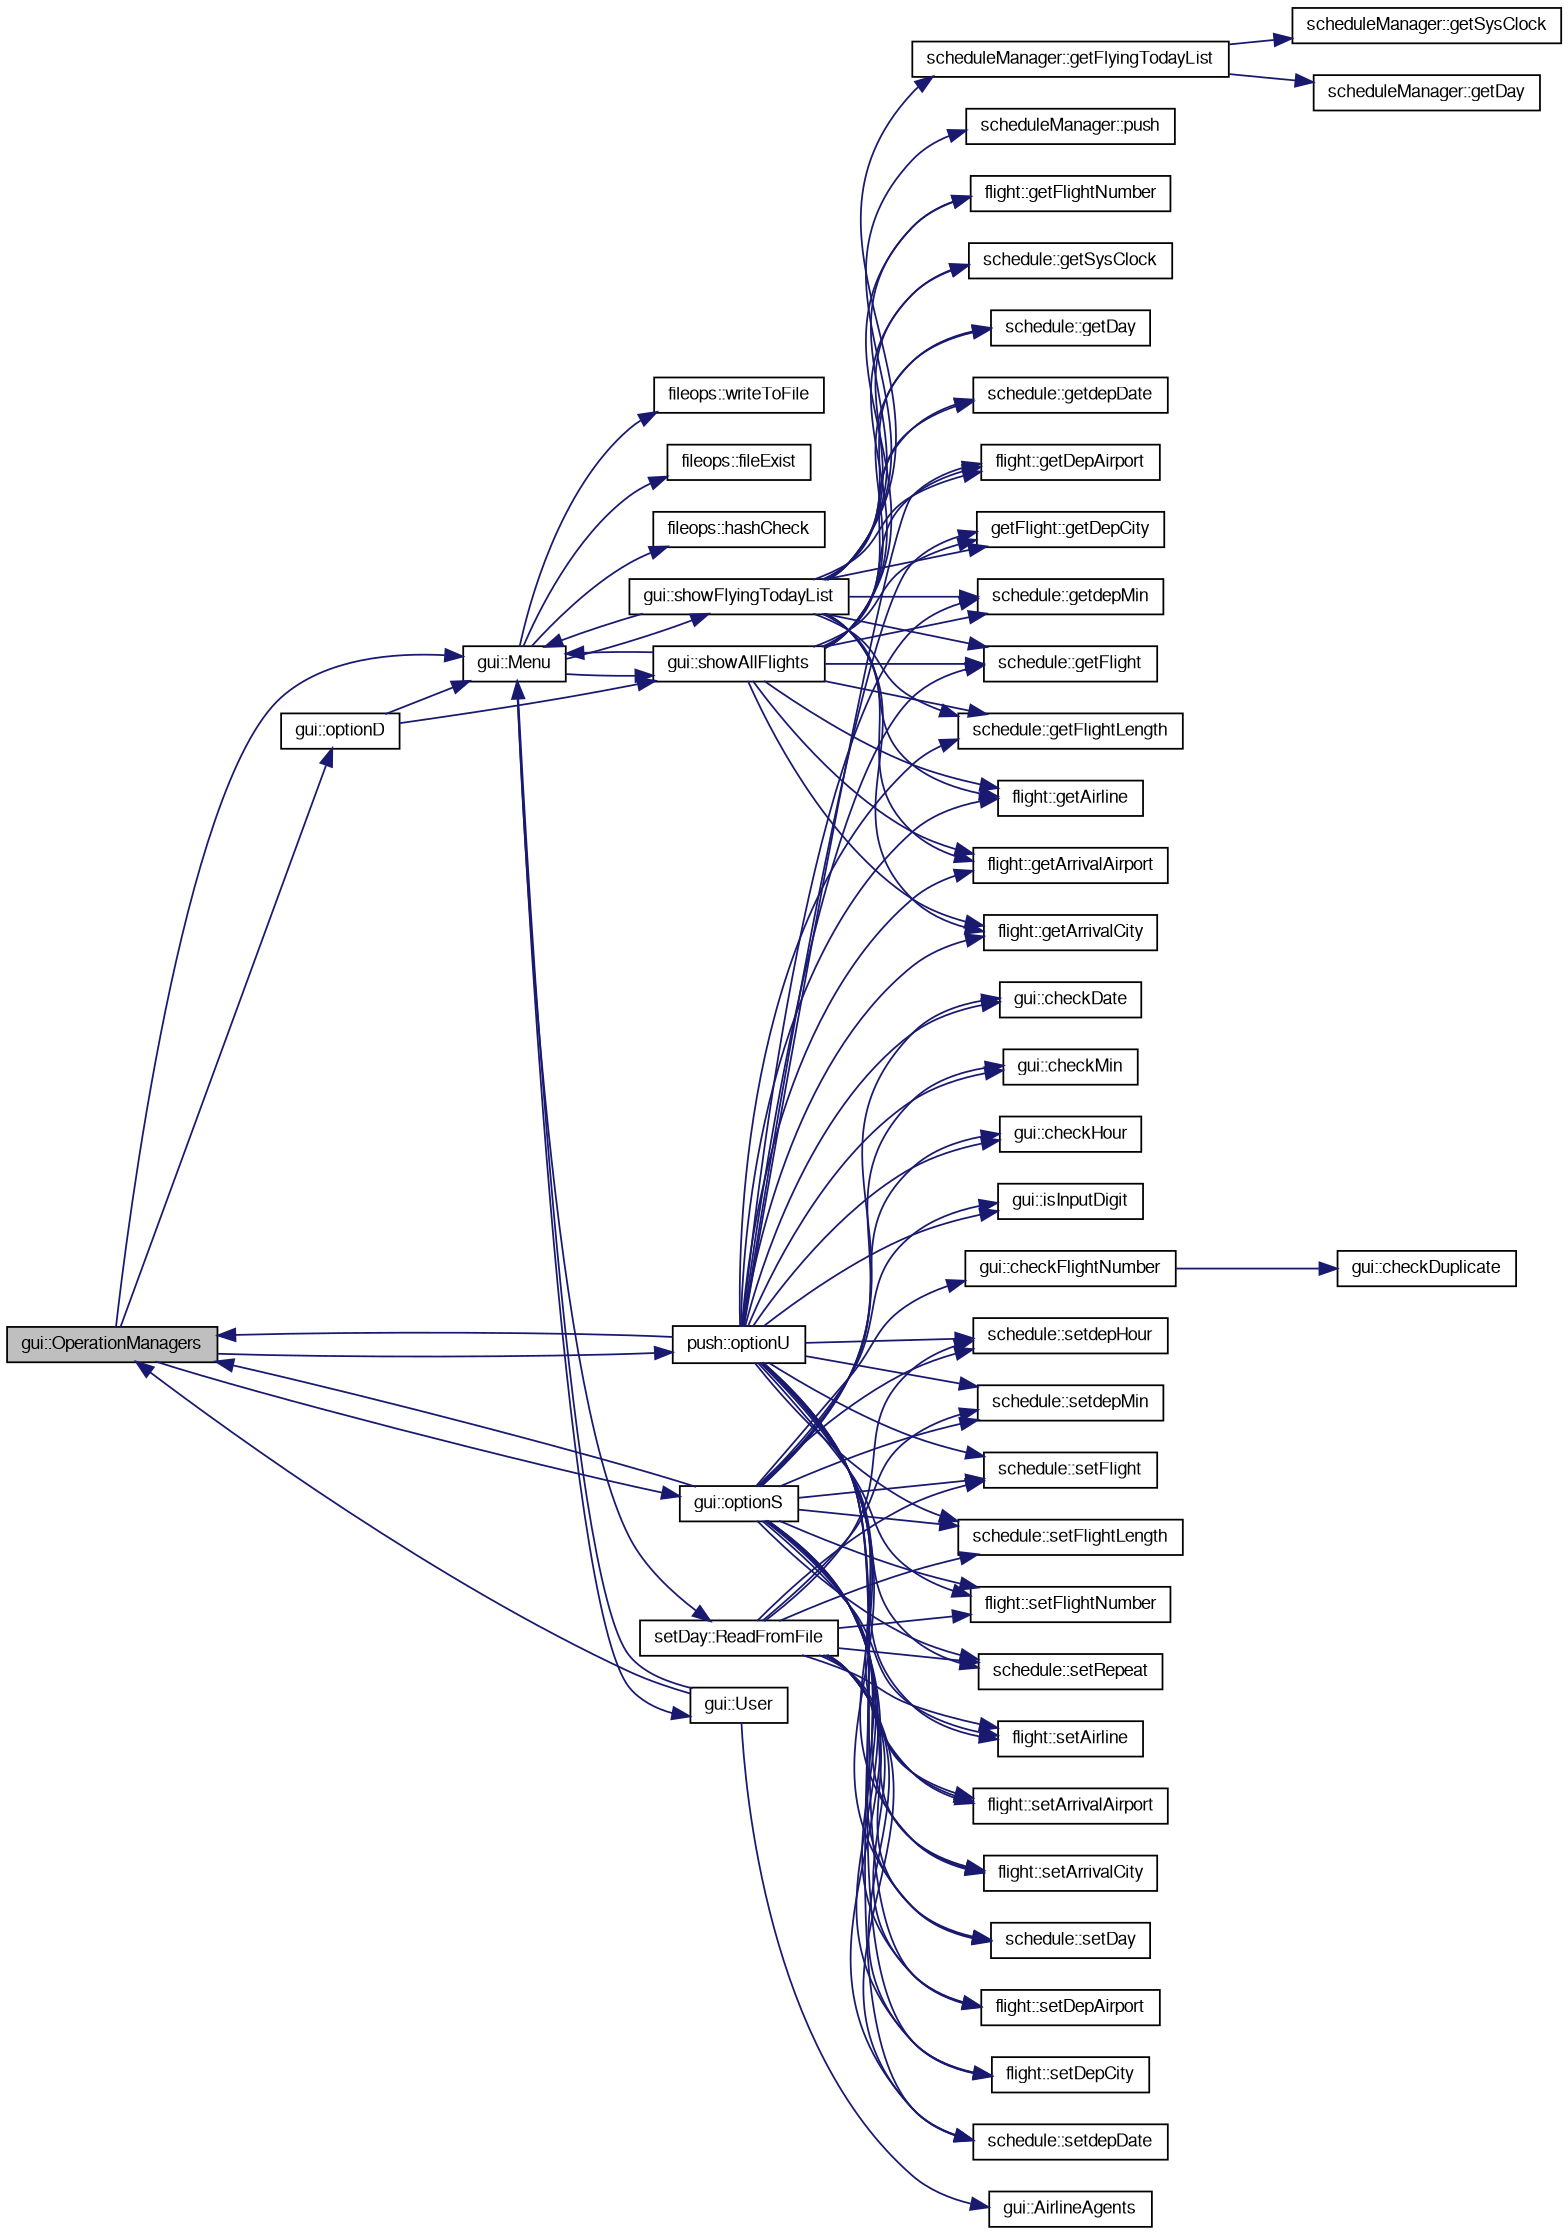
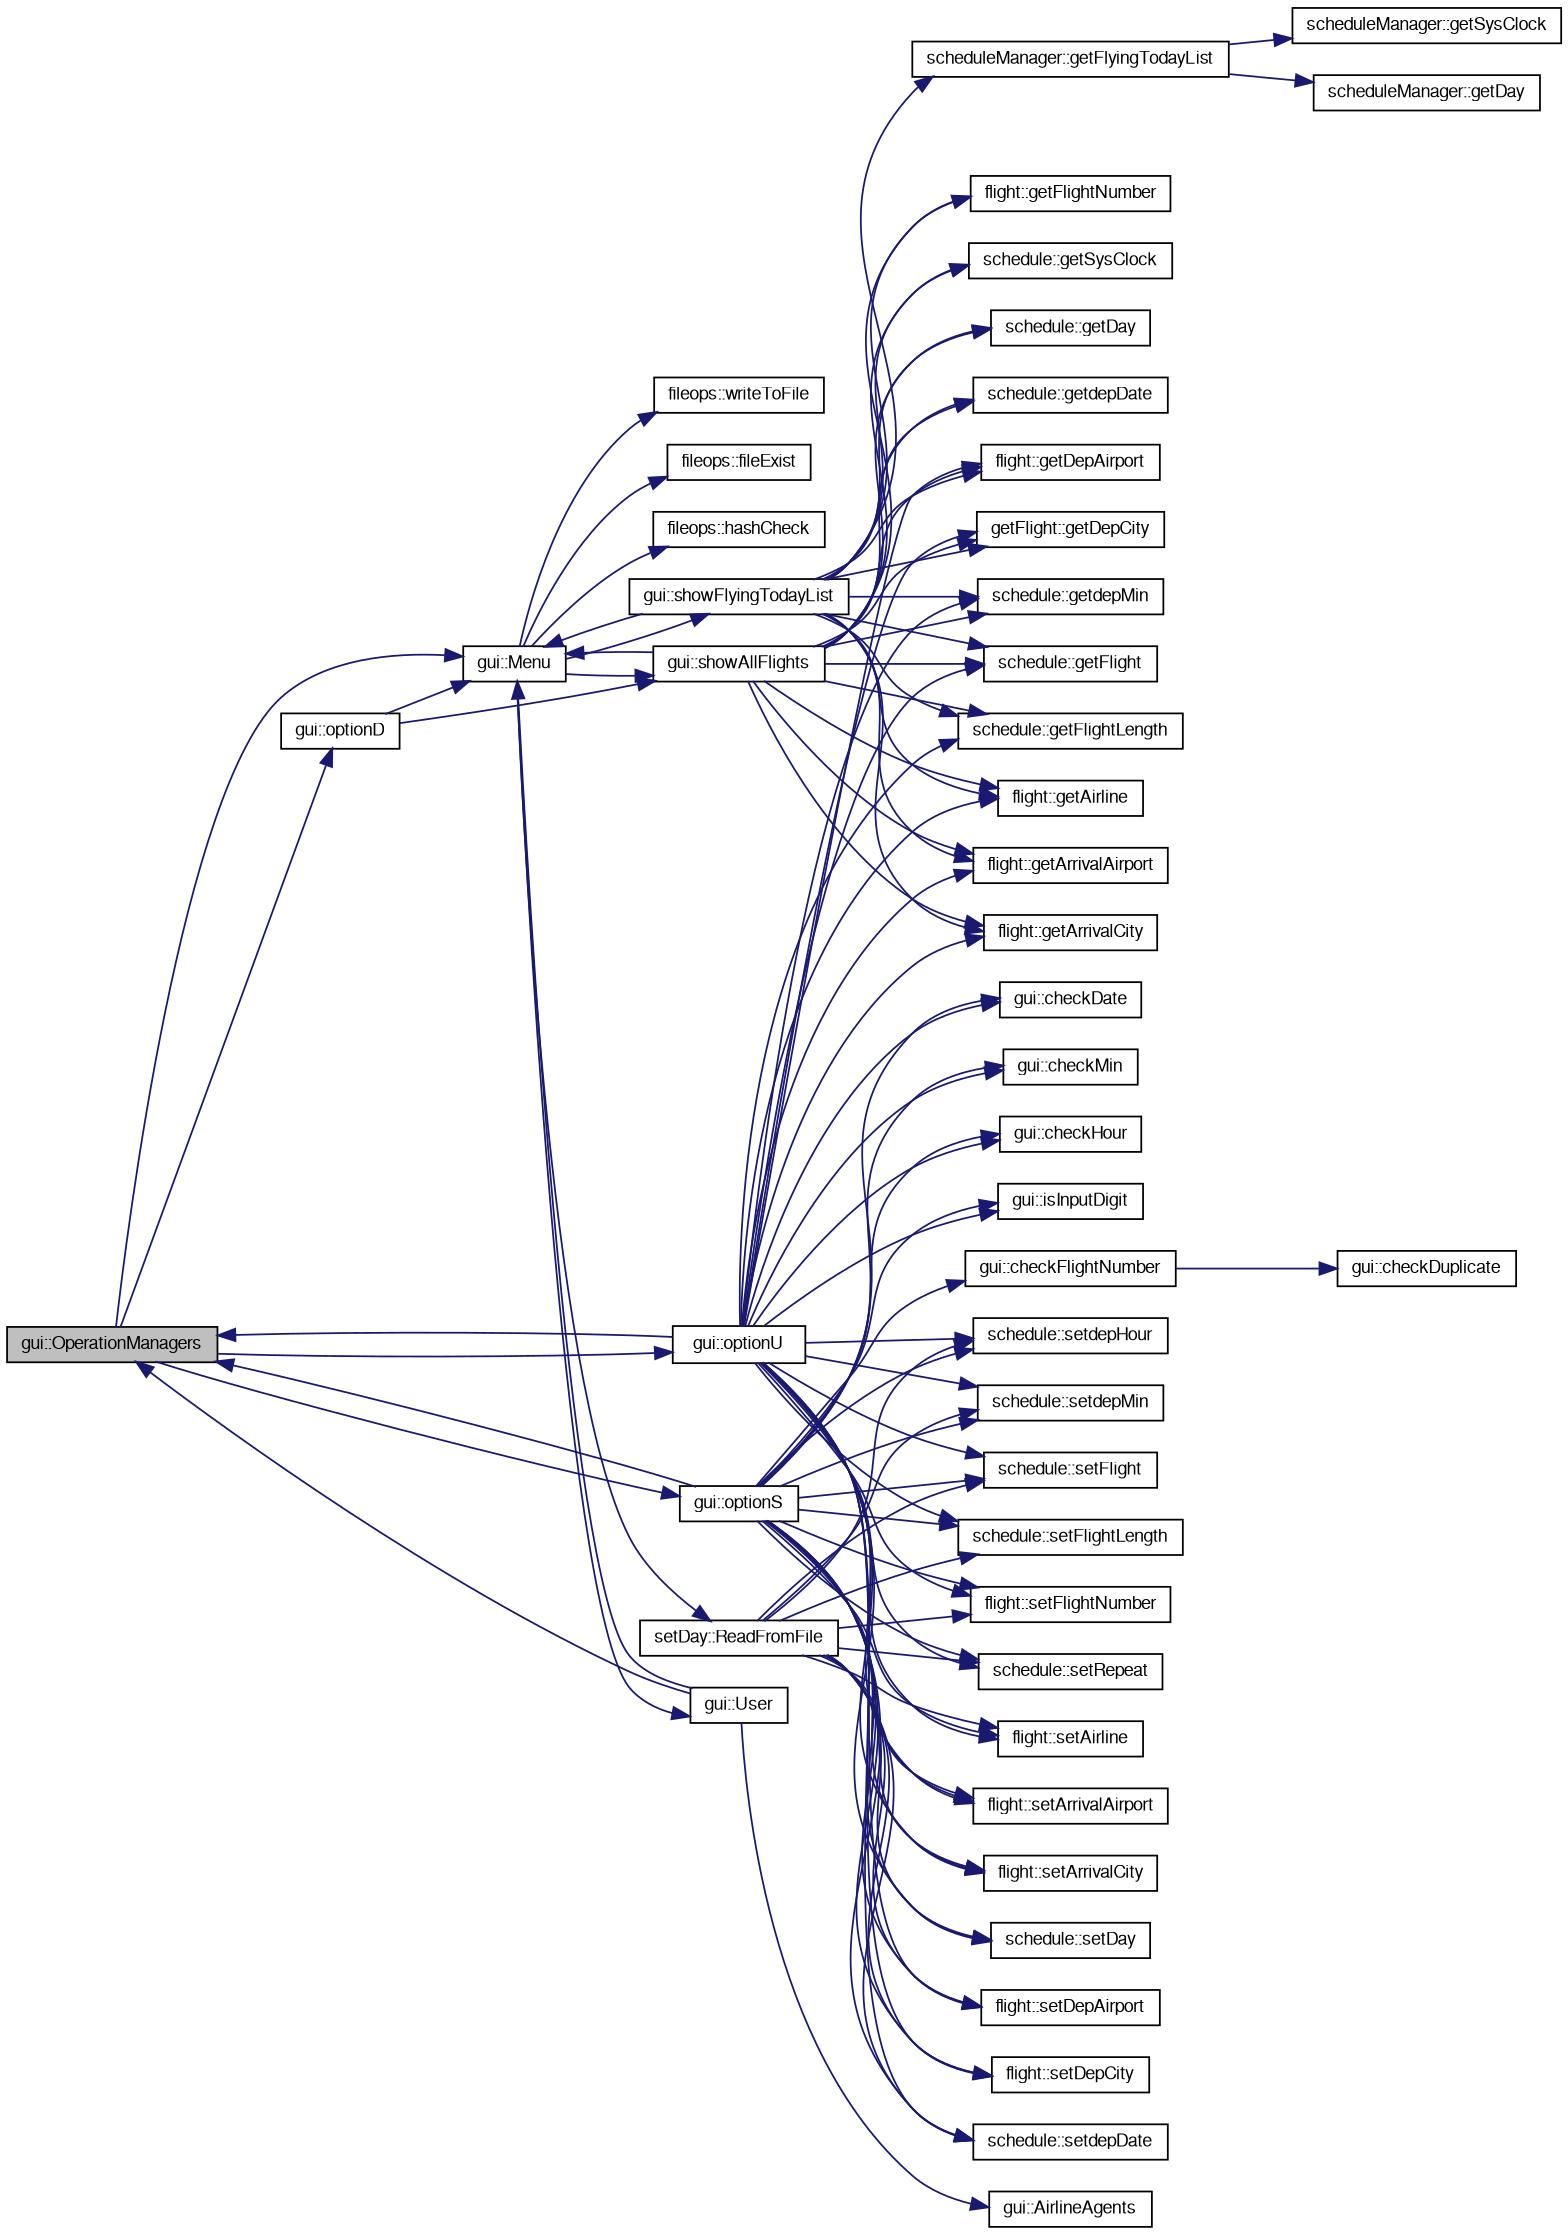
node "scheduleManager::push": removed
node "push::optionU": label "push::optionU" -> "gui::optionU"
